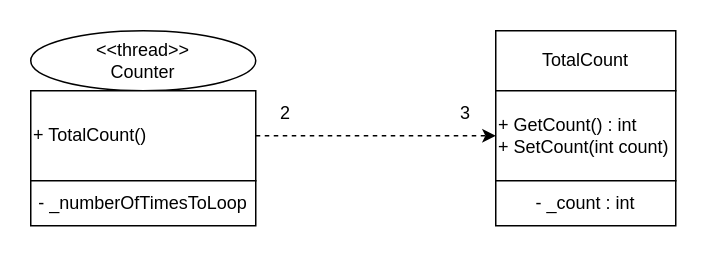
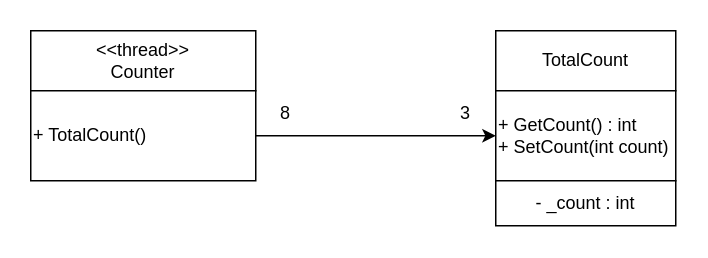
node "<<thread>> Counter": shape ellipse -> rectangle
node "2": label "2" -> "8"
edge "+ TotalCount()" -> "+ GetCount() : int + SetCount(int count)": style dashed -> solid
node "- _numberOfTimesToLoop": removed
